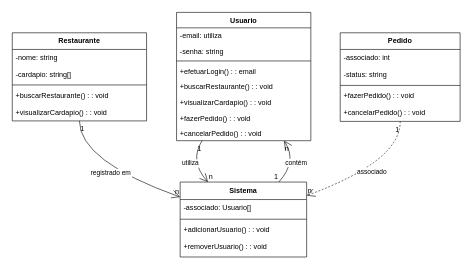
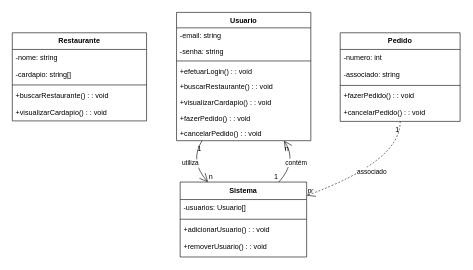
node "-email: utiliza": label "-email: utiliza" -> "-email: string"
node "-associado: int": label "-associado: int" -> "-numero: int"
node "+efetuarLogin() : : email": label "+efetuarLogin() : : email" -> "+efetuarLogin() : : void"
node "-status: string": label "-status: string" -> "-associado: string"
edge "Restaurante" -> "Sistema": removed, labels "1", "registrado em", "n"
node "-associado: Usuario[]": label "-associado: Usuario[]" -> "-usuarios: Usuario[]"
